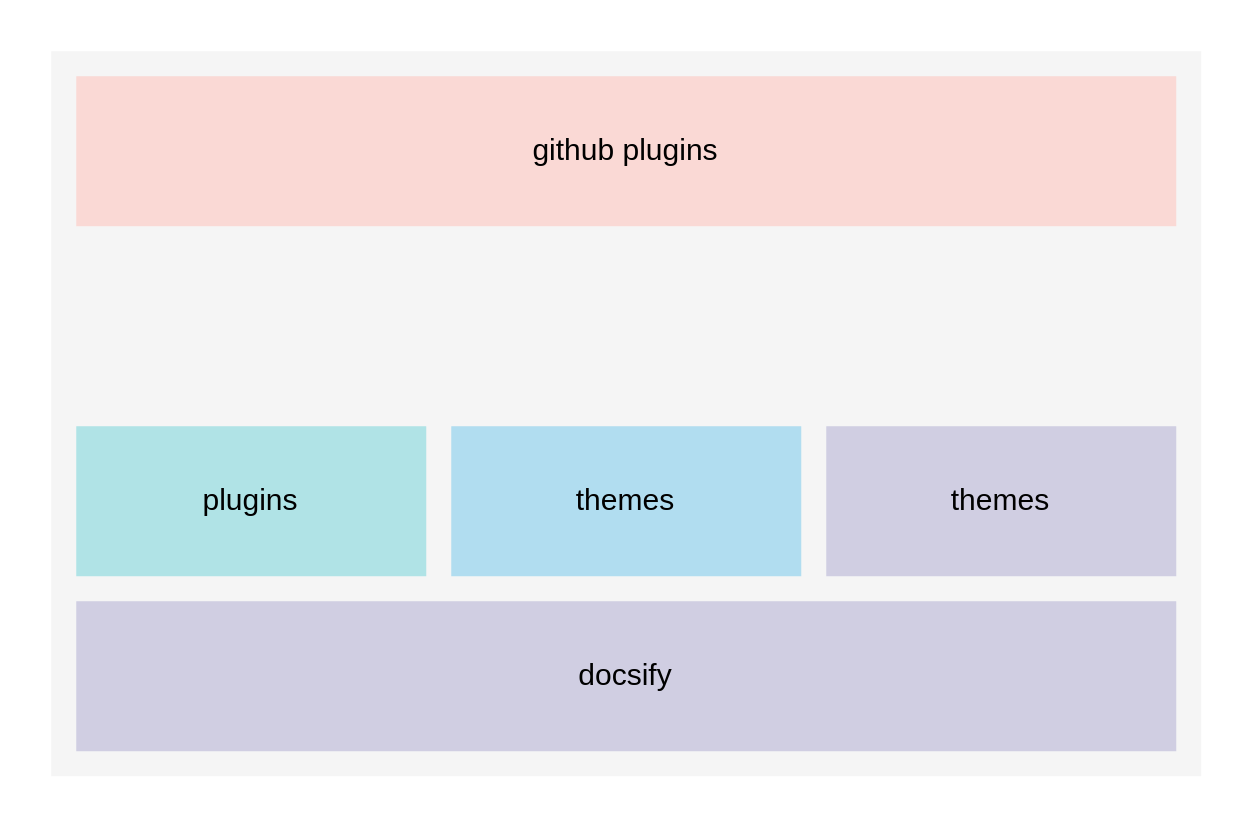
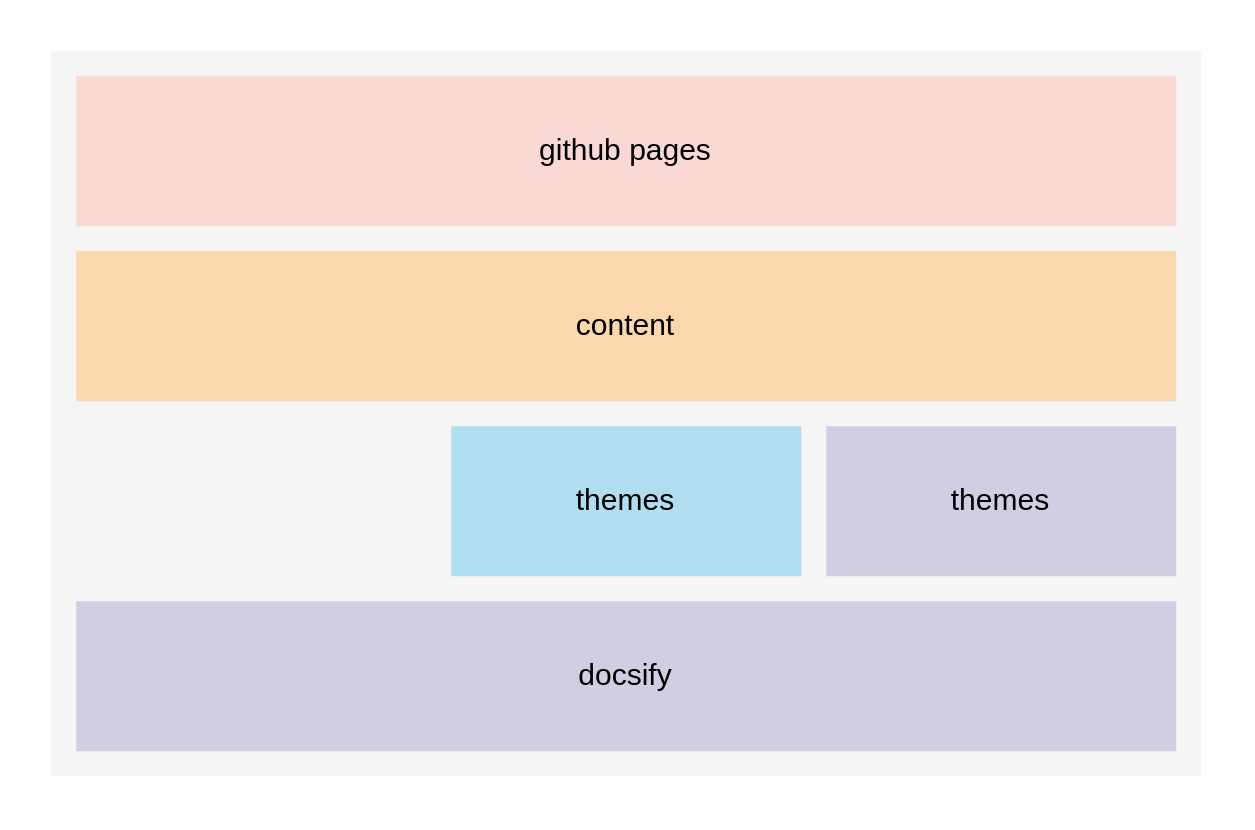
node "github plugins": label "github plugins" -> "github pages"
node "content": added
node "plugins": removed
